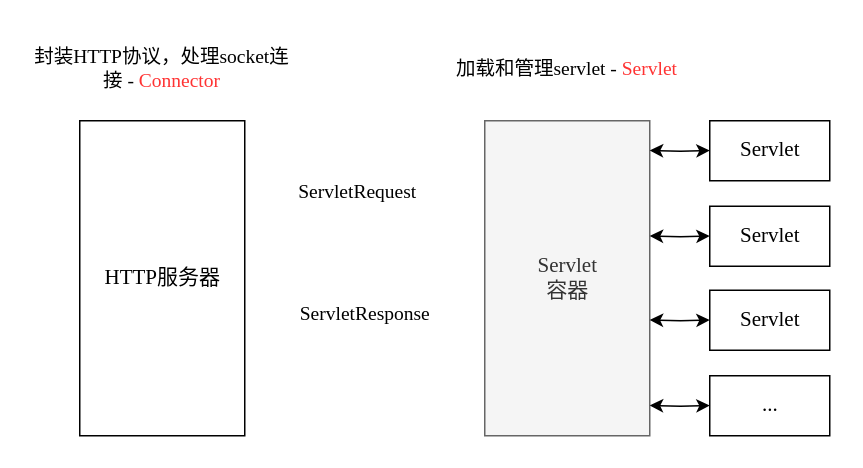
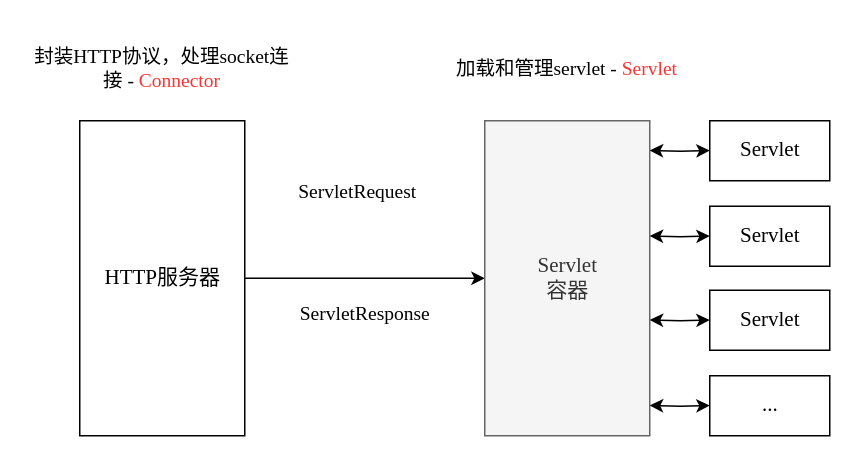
edge "HTTP服务器" -> "Servlet 容器": added
